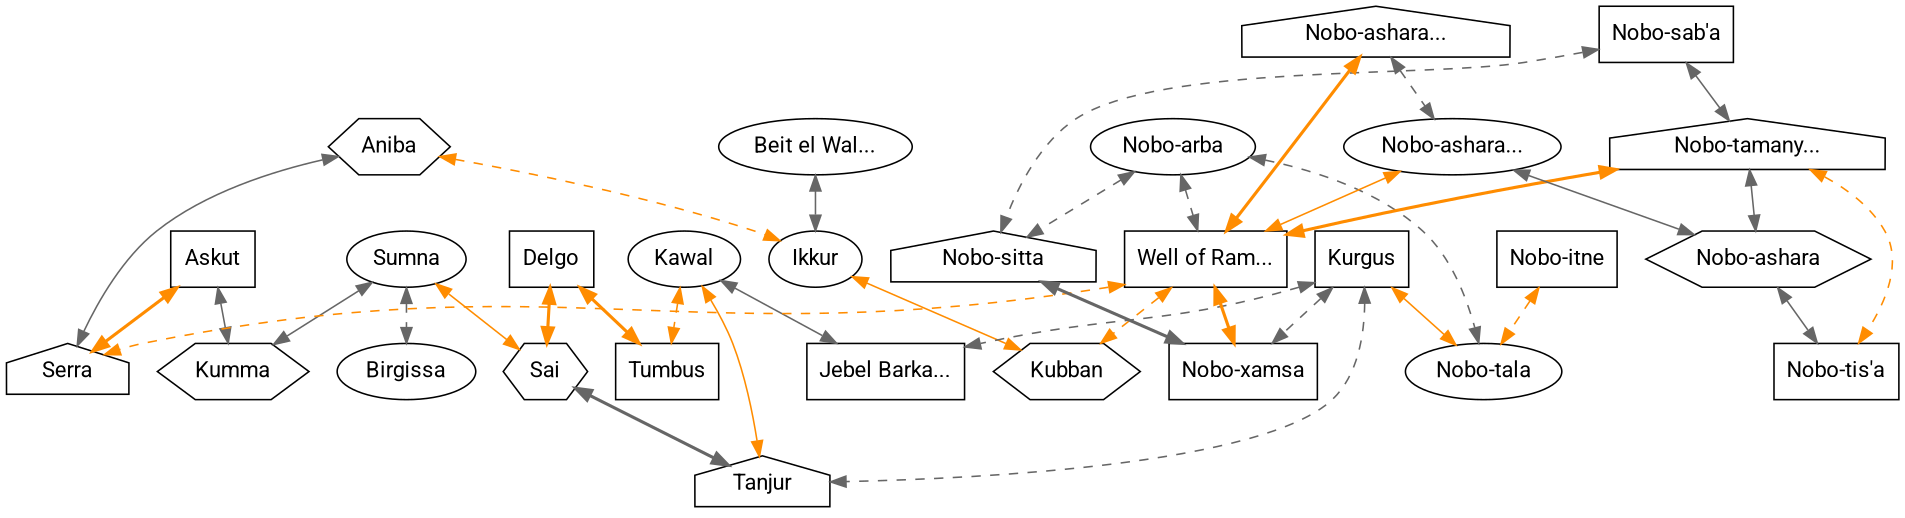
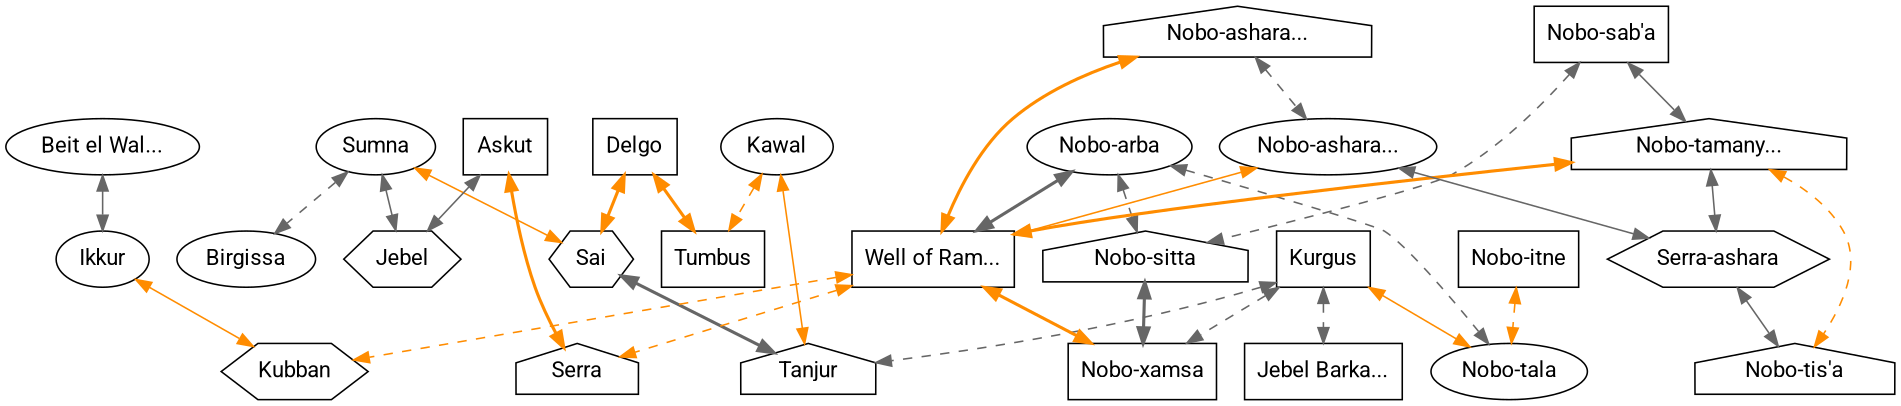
node "Aniba": removed
edge "Nobo-arba" -- "Well of Ram...": style dashed -> bold
node "Nobo-ashara": label "Nobo-ashara" -> "Serra-ashara"
edge "Kawal" -- "Jebel Barka...": removed
node "Kumma": label "Kumma" -> "Jebel"
node "Nobo-tis'a": shape box -> house
